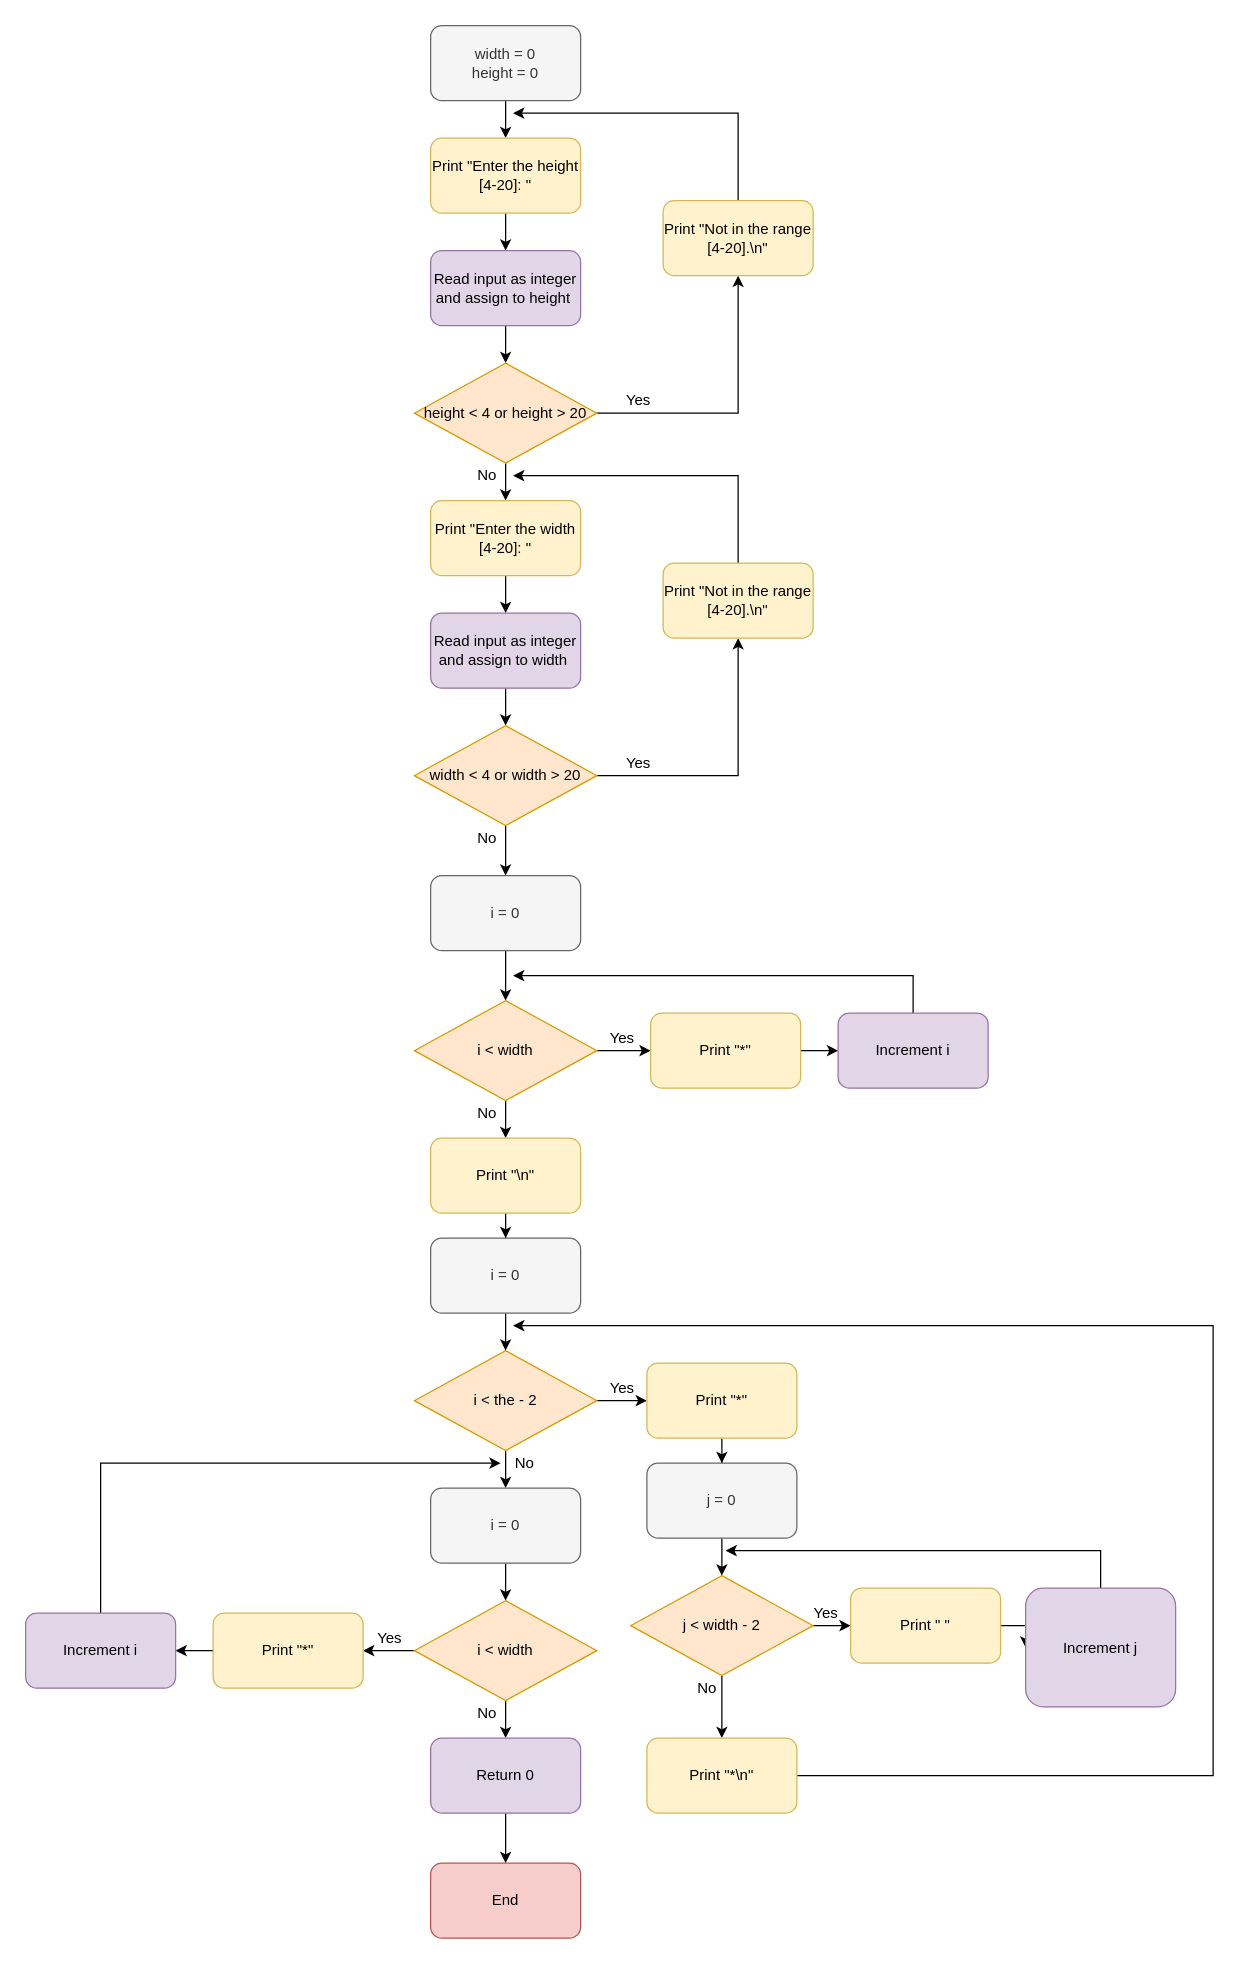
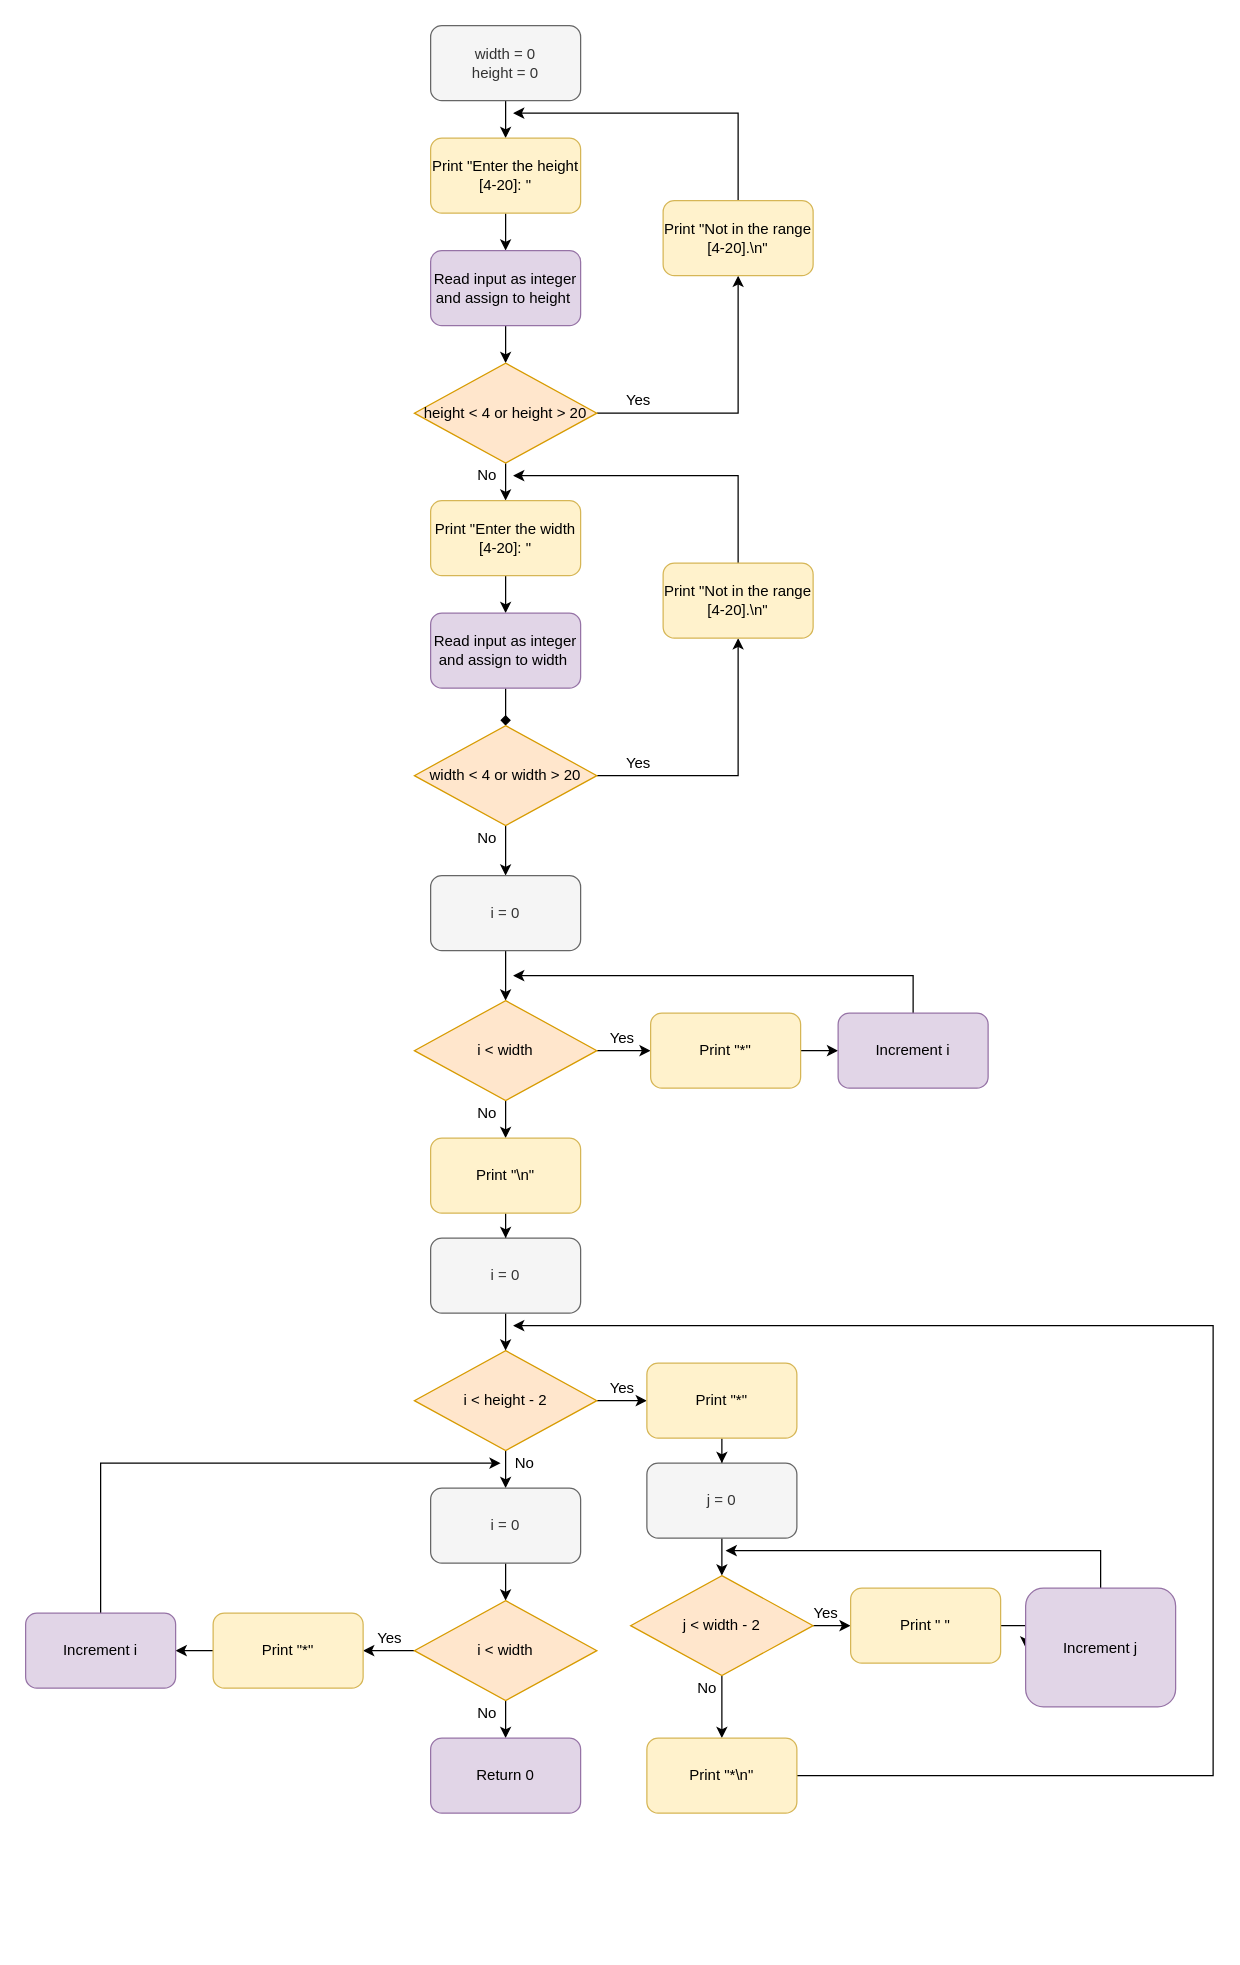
edge "Read input as integer and assign to width" -> "width < 4 or width > 20": arrowhead classic -> diamond
node "i < the - 2": label "i < the - 2" -> "i < height - 2"
edge "Return 0" -> "End": removed
node "End": removed
